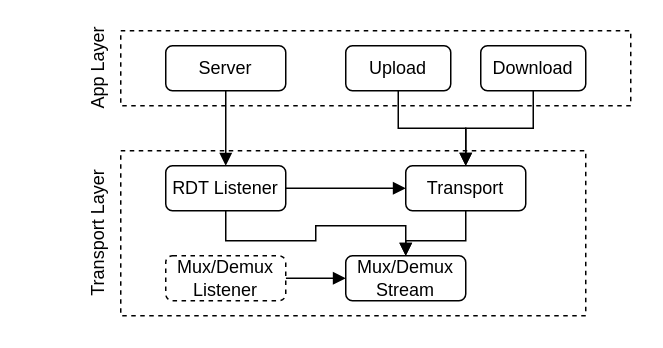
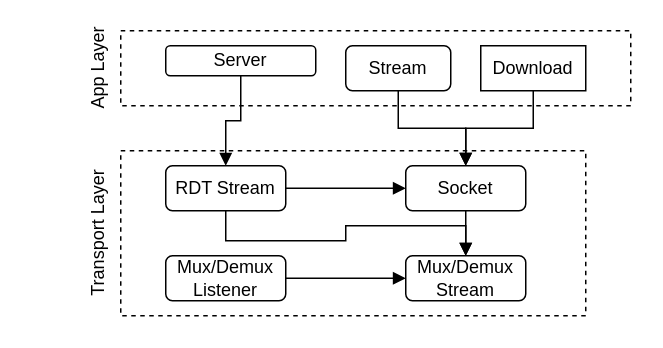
node "Server": size 120x45 -> 150x30
node "Upload": label "Upload" -> "Stream"
node "Download": shape rounded rectangle -> rectangle
node "RDT Listener": label "RDT Listener" -> "RDT Stream"
node "Transport": label "Transport" -> "Socket"
node "Mux/Demux Listener": style dashed -> solid
node "Mux/Demux Stream": moved (406, 278) -> (466, 278)
